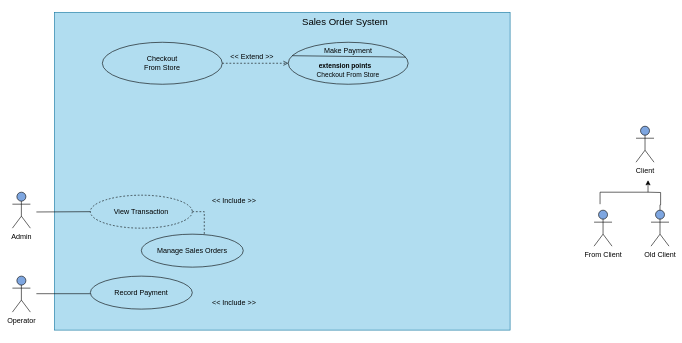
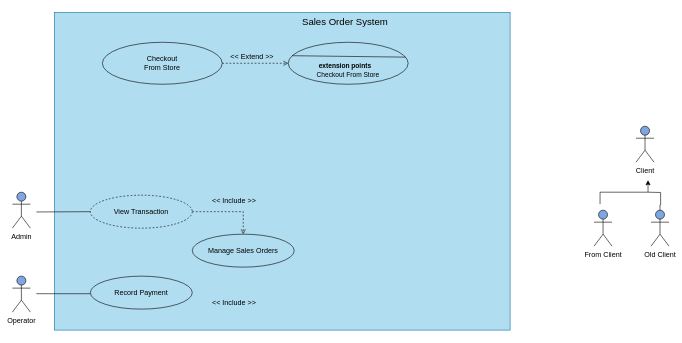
node "Make Payment": removed
node "Manage Sales Orders": moved (192, 251) -> (243, 251)
